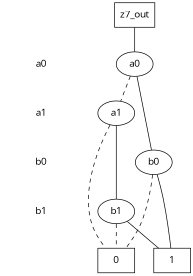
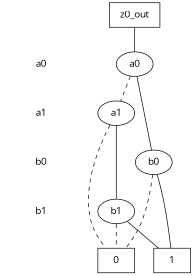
node "z7_out": label "z7_out" -> "z0_out"
